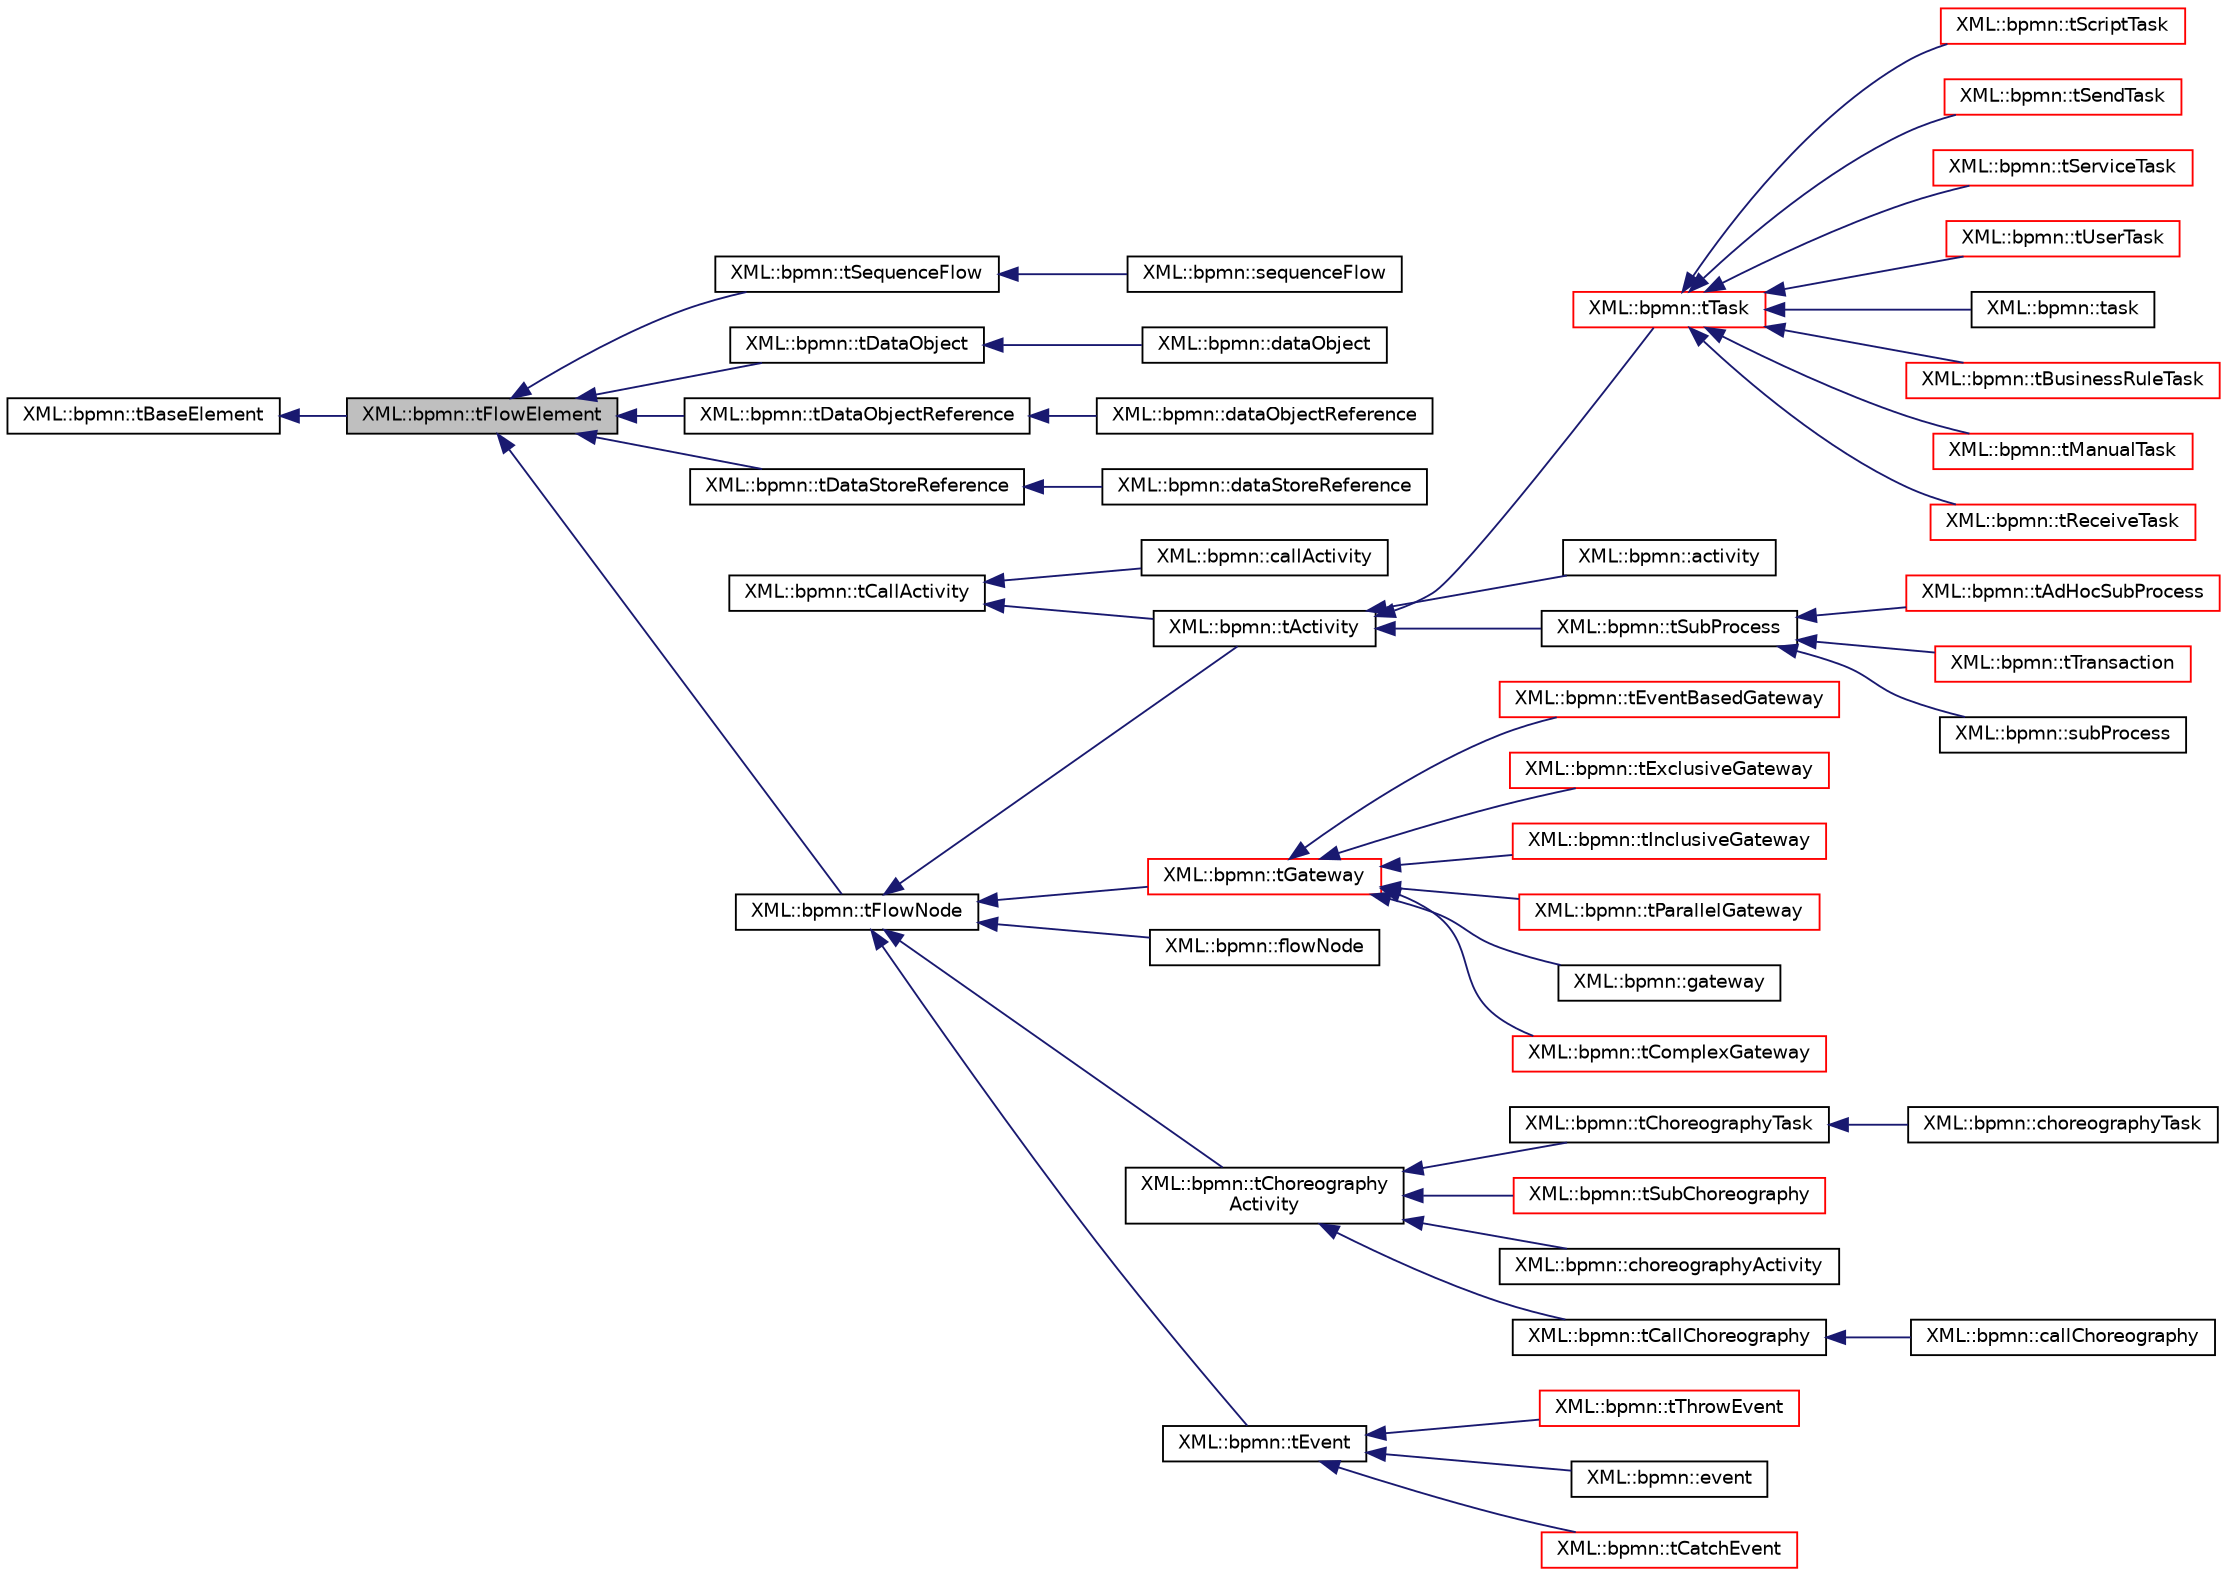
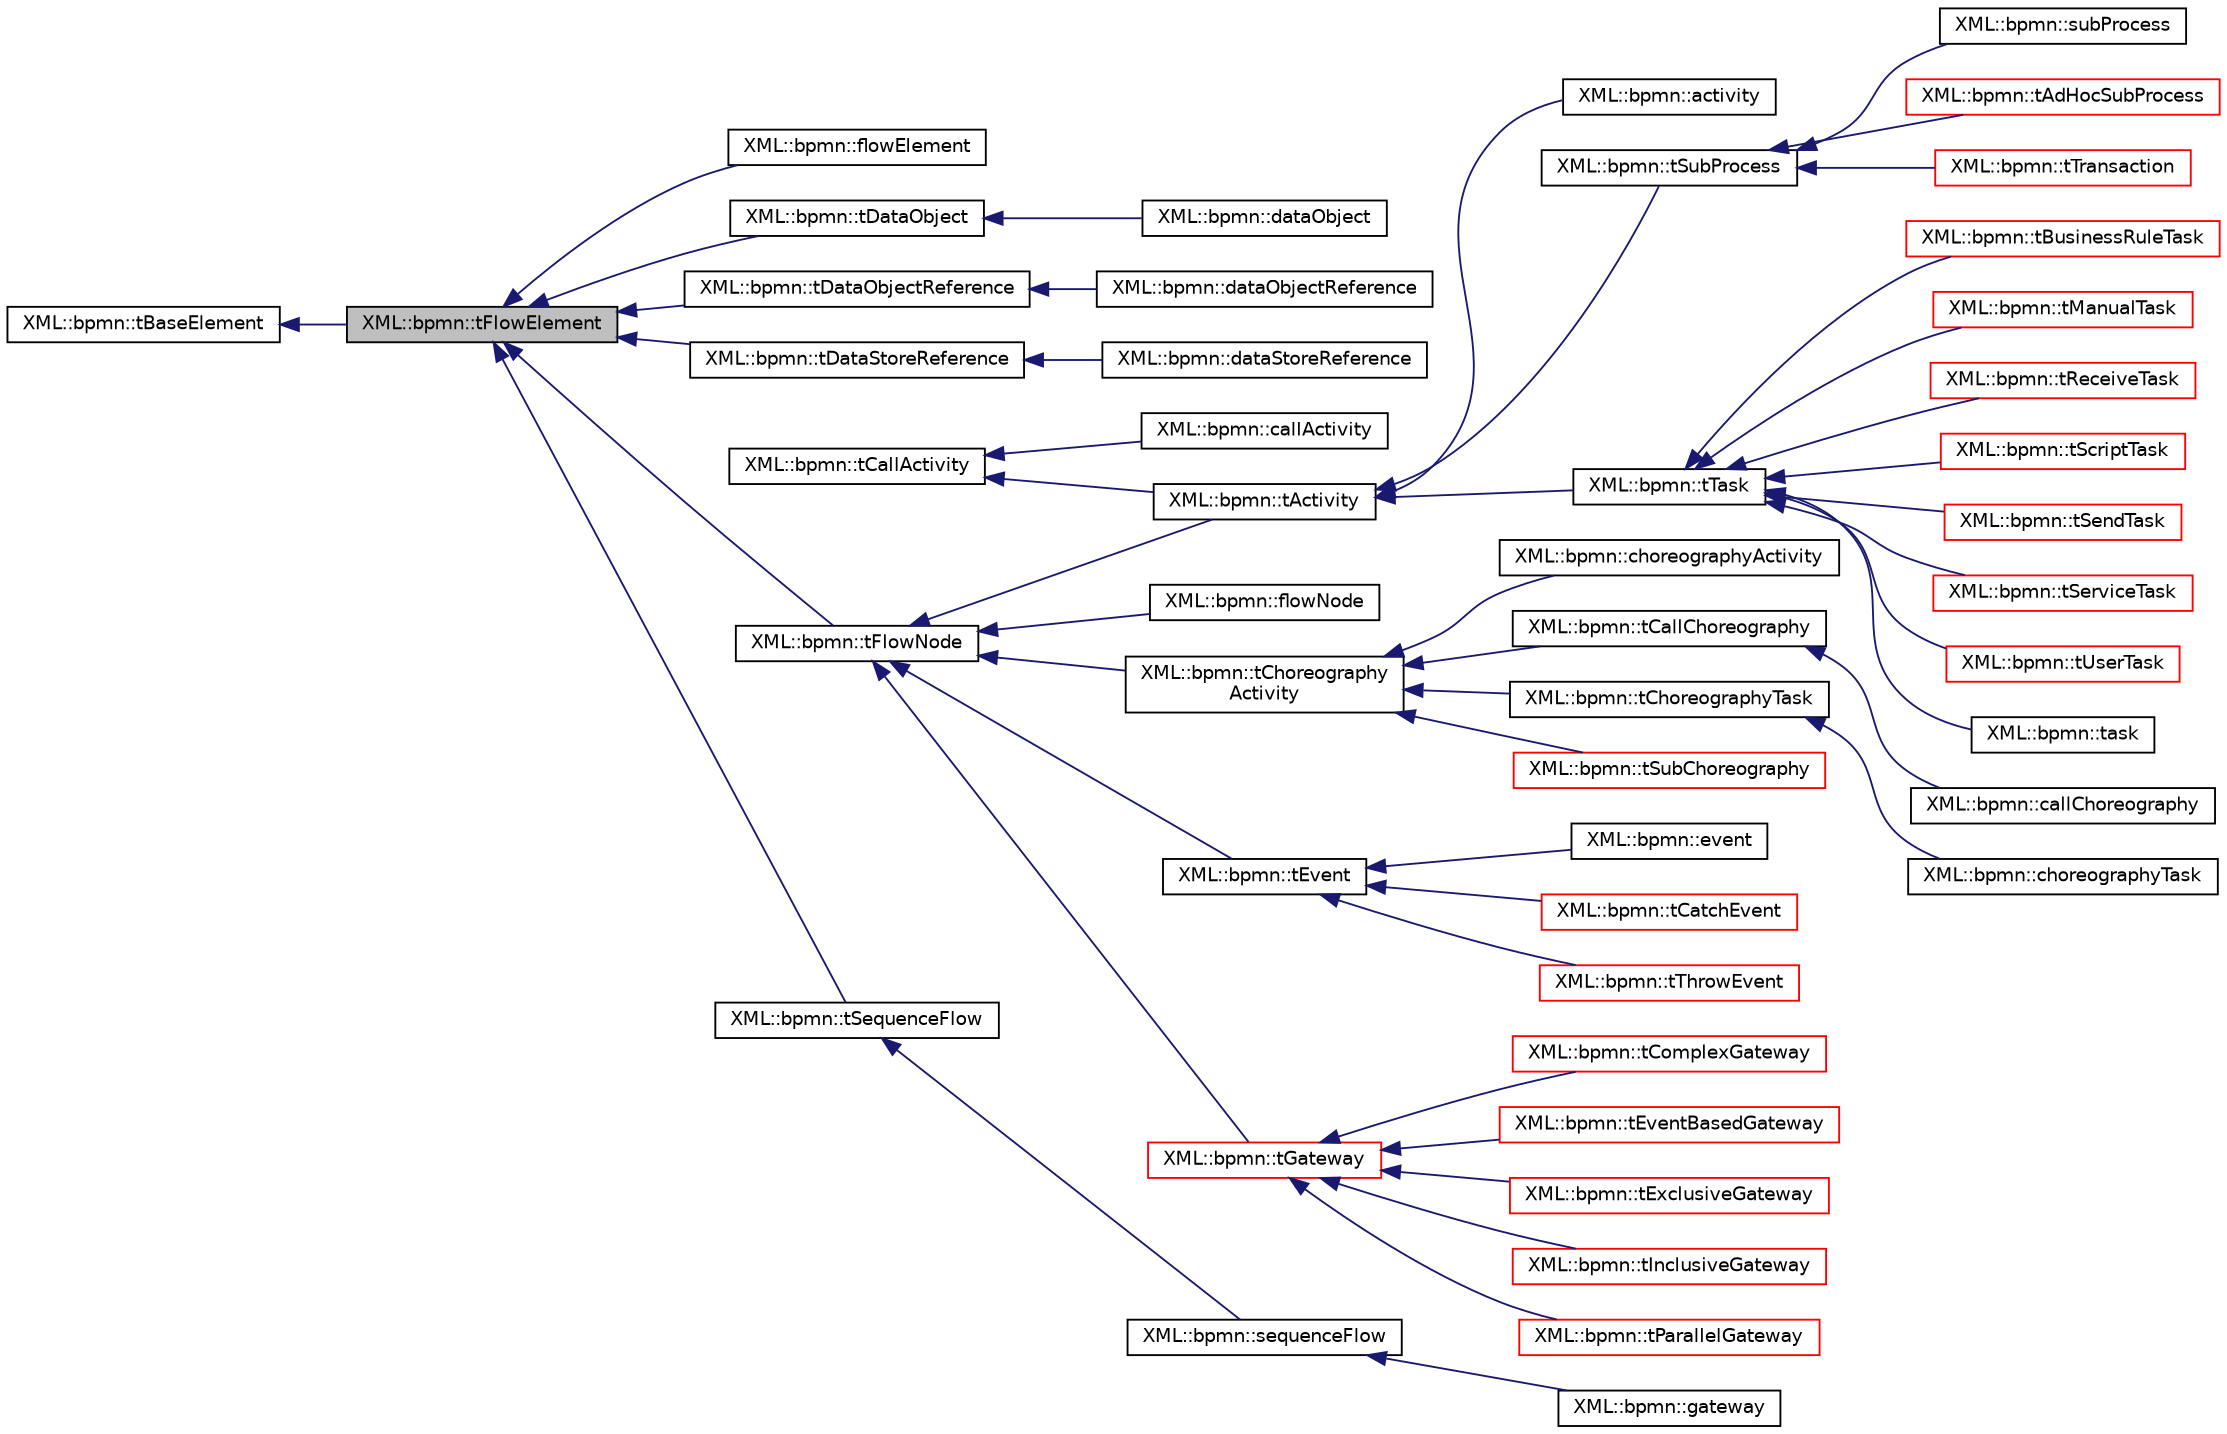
node "XML::bpmn::flowElement": added
node "XML::bpmn::tTask": color red -> black
edge "XML::bpmn::gateway" -> "XML::bpmn::tGateway": now "XML::bpmn::gateway" -> "XML::bpmn::sequenceFlow"
